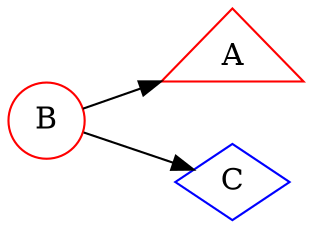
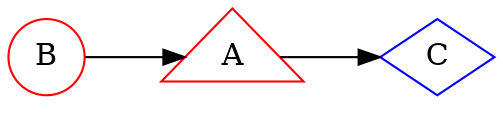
edge "B" -> "C": now "A" -> "C"
